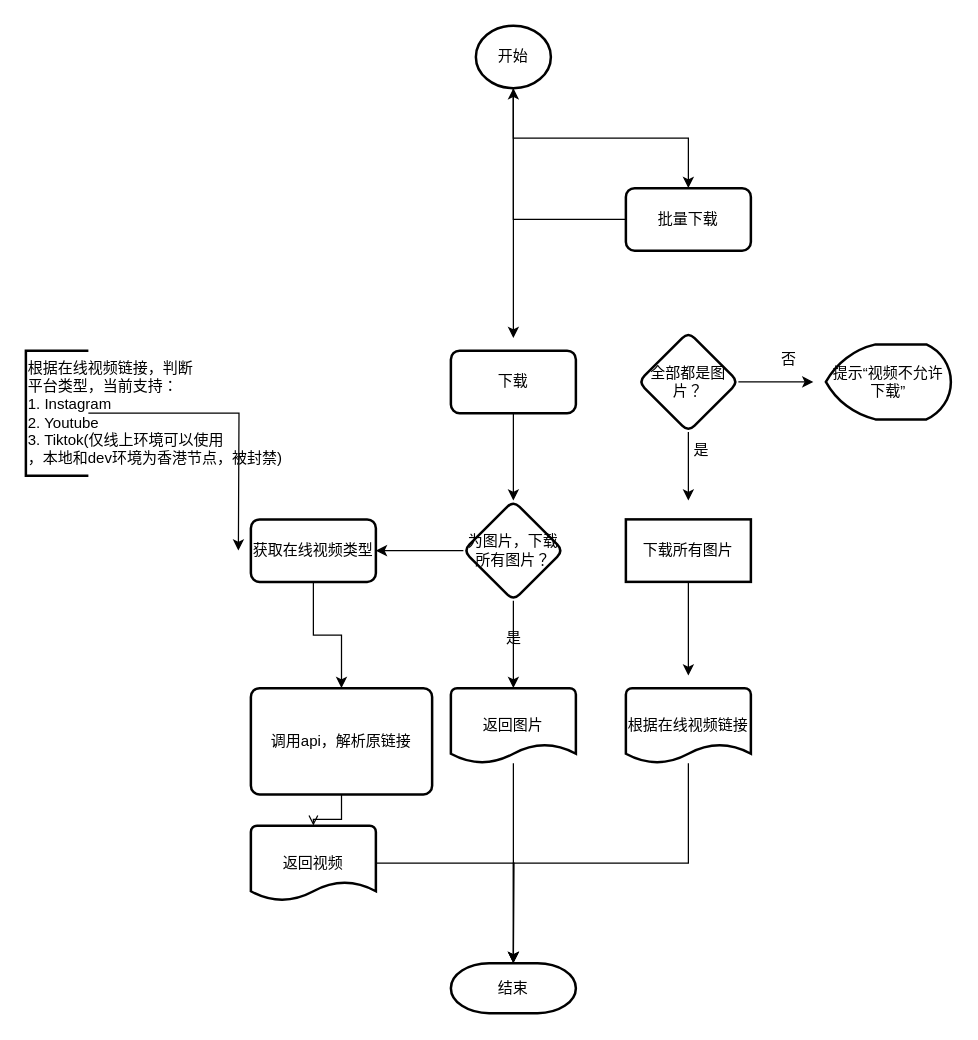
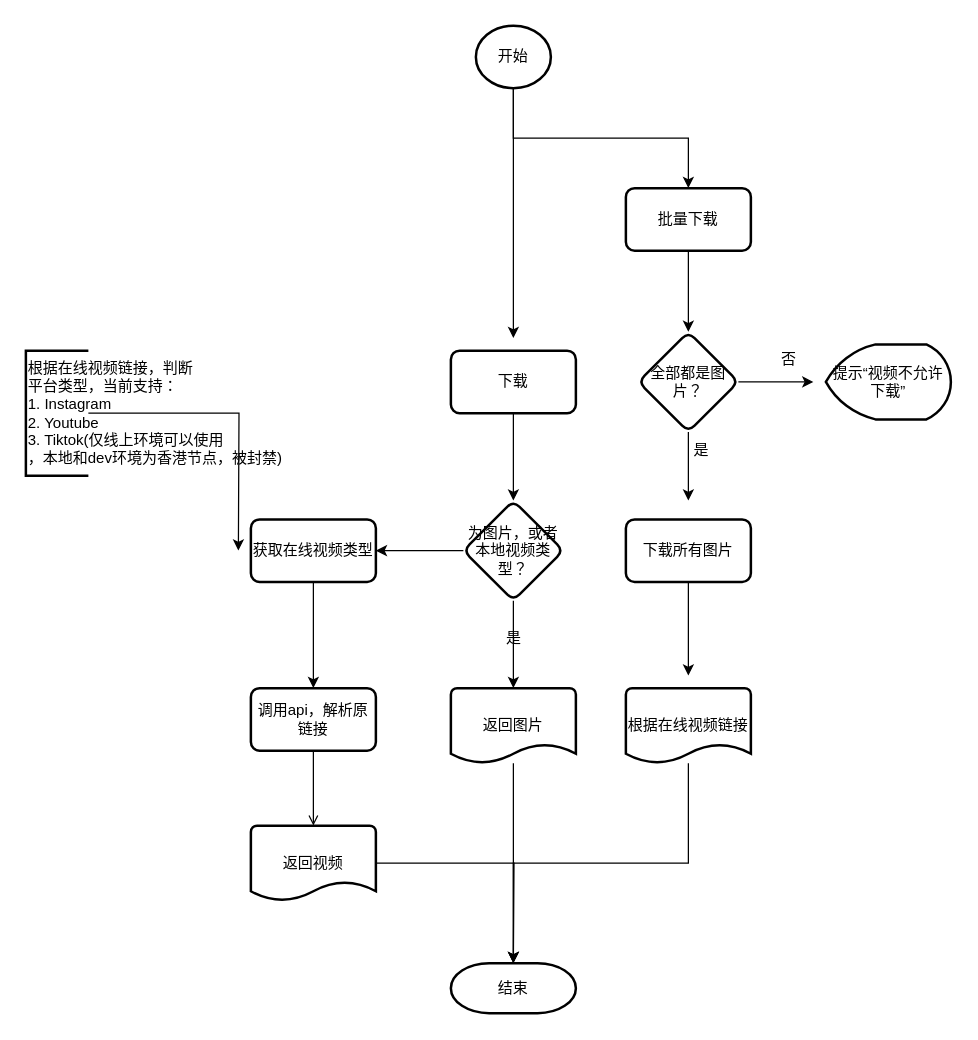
edge "批量下载" -> "开始": now "批量下载" -> "全部都是图片？"
node "为图片，下载所有图片？": label "为图片，下载所有图片？" -> "为图片，或者本地视频类型？"
node "下载所有图片": shape rectangle -> rounded rectangle
node "调用api，解析原链接": size 181x106 -> 125x63
